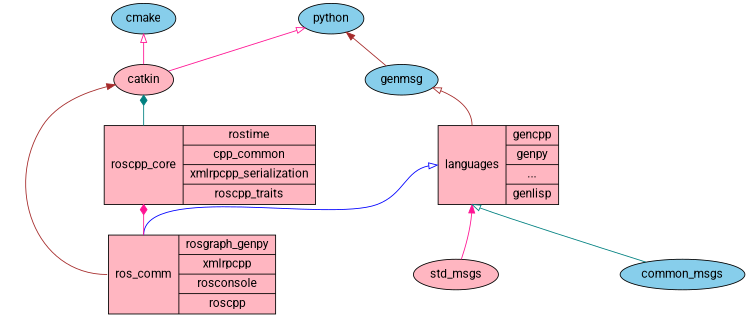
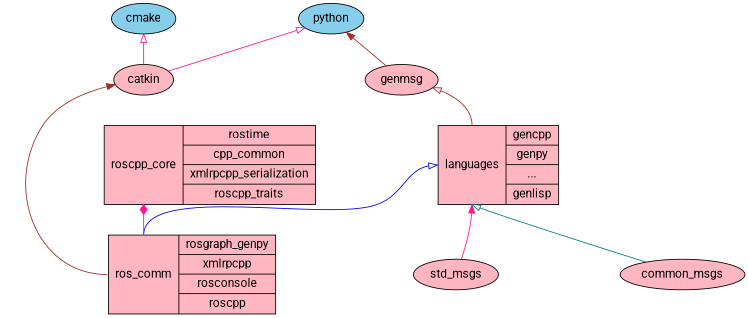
node "genmsg": fillcolor skyblue -> lightpink
edge "roscpp_core" -> "catkin": removed
node "common_msgs": fillcolor skyblue -> lightpink
